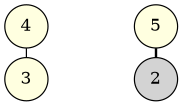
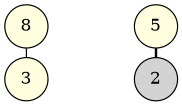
node "4": label "4" -> "8"
